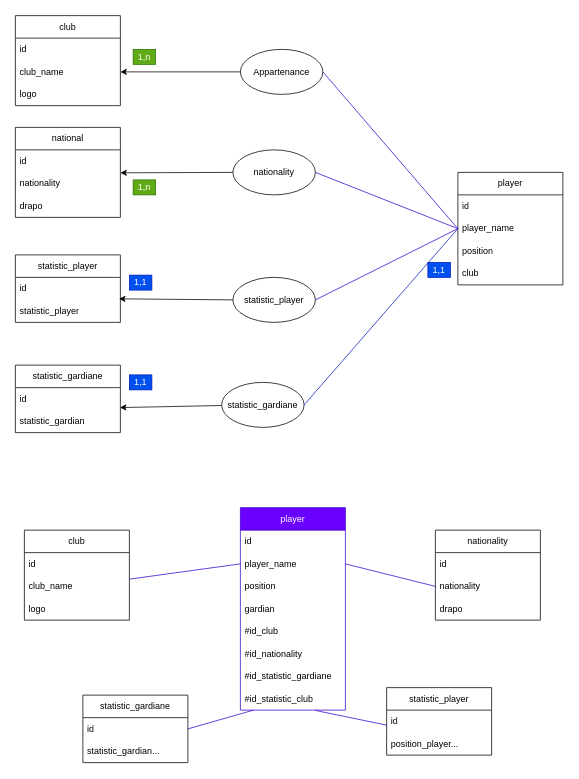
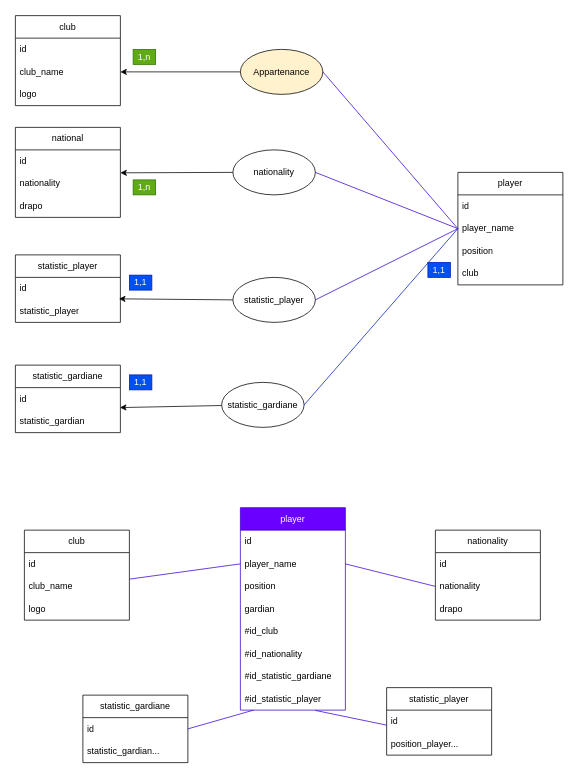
node "Appartenance": fillcolor #ffffff -> #fff2cc
node "#id_statistic_club": label "#id_statistic_club" -> "#id_statistic_player"
